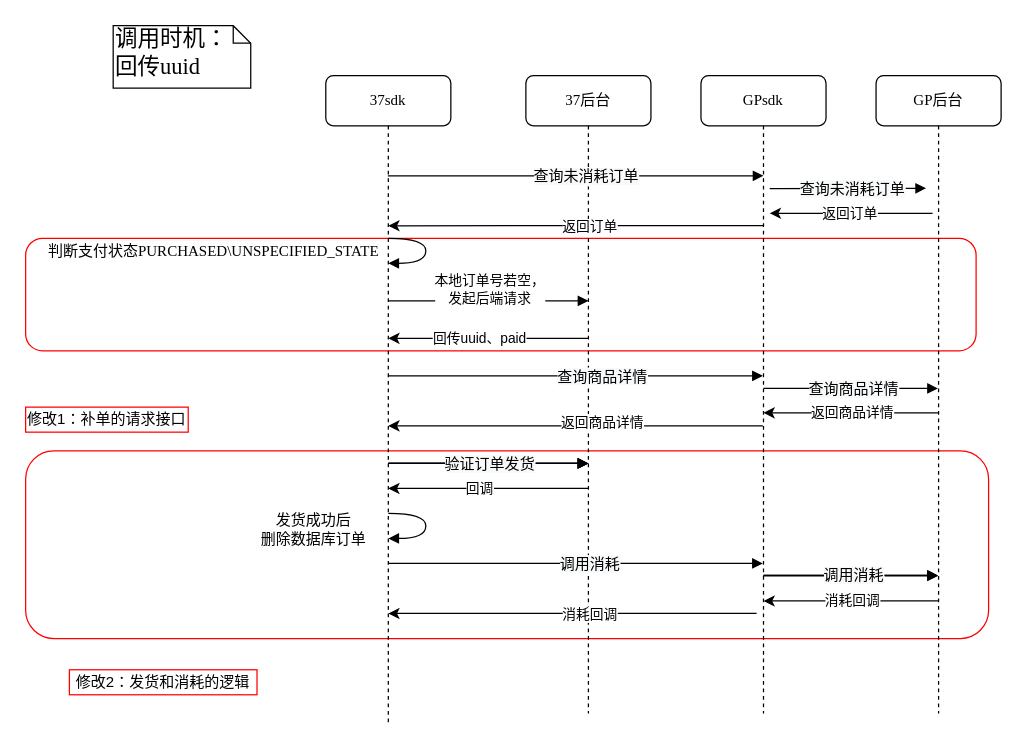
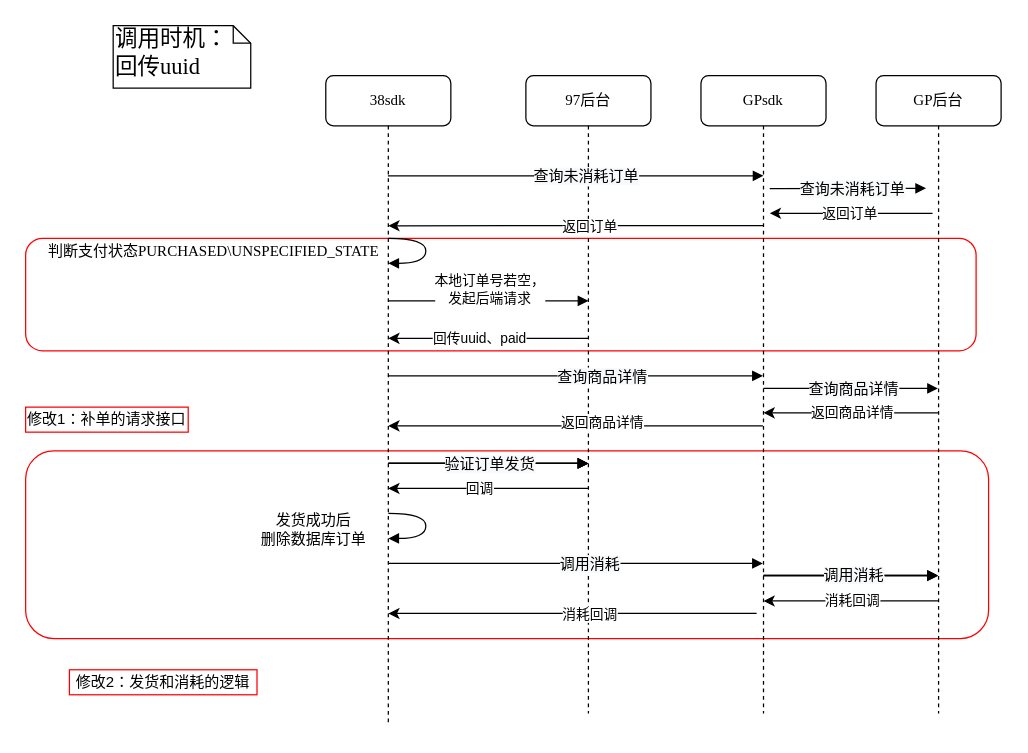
node "37sdk": label "37sdk" -> "38sdk"
node "37后台": label "37后台" -> "97后台"
